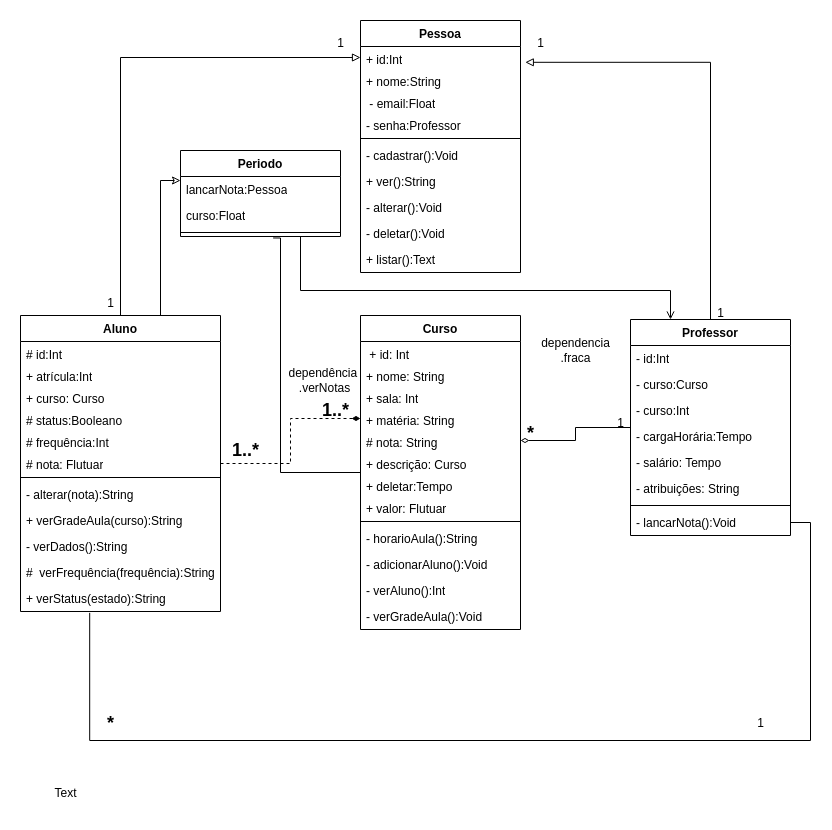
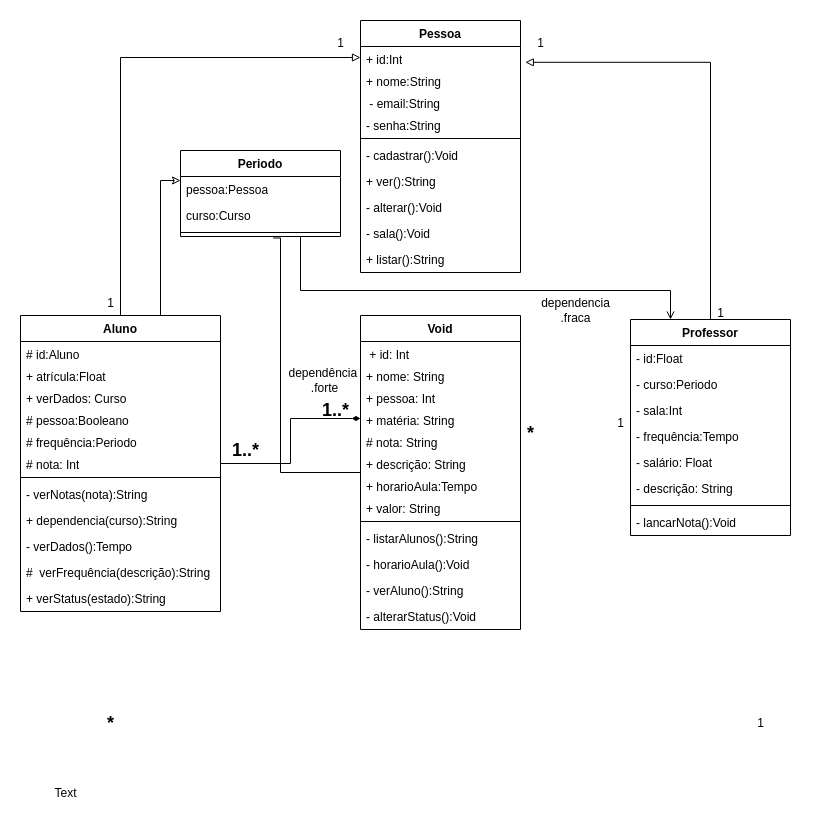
node "- email:Float": label "- email:Float" -> "- email:String"
node "- senha:Professor": label "- senha:Professor" -> "- senha:String"
node "lancarNota:Pessoa": label "lancarNota:Pessoa" -> "pessoa:Pessoa"
node "curso:Float": label "curso:Float" -> "curso:Curso"
node "- deletar():Void": label "- deletar():Void" -> "- sala():Void"
node "+ listar():Text": label "+ listar():Text" -> "+ listar():String"
node "Curso": label "Curso" -> "Void"
node "dependencia .fraca": moved (576, 351) -> (576, 311)
node "# id:Int": label "# id:Int" -> "# id:Aluno"
node "- id:Int": label "- id:Int" -> "- id:Float"
node "+ atrícula:Int": label "+ atrícula:Int" -> "+ atrícula:Float"
node "dependência .verNotas": label "dependência .verNotas" -> "dependência .forte"
node "- curso:Curso": label "- curso:Curso" -> "- curso:Periodo"
node "+ curso: Curso": label "+ curso: Curso" -> "+ verDados: Curso"
node "+ sala: Int": label "+ sala: Int" -> "+ pessoa: Int"
node "- curso:Int": label "- curso:Int" -> "- sala:Int"
node "# status:Booleano": label "# status:Booleano" -> "# pessoa:Booleano"
edge "Professor" -> "# nota: String": removed
node "- cargaHorária:Tempo": label "- cargaHorária:Tempo" -> "- frequência:Tempo"
node "# frequência:Int": label "# frequência:Int" -> "# frequência:Periodo"
edge "Aluno" -> "+ matéria: String": style dashed -> solid
node "- salário: Tempo": label "- salário: Tempo" -> "- salário: Float"
node "# nota: Flutuar": label "# nota: Flutuar" -> "# nota: Int"
node "+ descrição: Curso": label "+ descrição: Curso" -> "+ descrição: String"
node "+ deletar:Tempo": label "+ deletar:Tempo" -> "+ horarioAula:Tempo"
node "- atribuições: String": label "- atribuições: String" -> "- descrição: String"
node "- alterar(nota):String": label "- alterar(nota):String" -> "- verNotas(nota):String"
node "+ valor: Flutuar": label "+ valor: Flutuar" -> "+ valor: String"
node "+ verGradeAula(curso):String": label "+ verGradeAula(curso):String" -> "+ dependencia(curso):String"
node "- horarioAula():String": label "- horarioAula():String" -> "- listarAlunos():String"
node "- verDados():String": label "- verDados():String" -> "- verDados():Tempo"
node "- adicionarAluno():Void": label "- adicionarAluno():Void" -> "- horarioAula():Void"
node "# verFrequência(frequência):String": label "# verFrequência(frequência):String" -> "# verFrequência(descrição):String"
node "- verAluno():Int": label "- verAluno():Int" -> "- verAluno():String"
node "- verGradeAula():Void": label "- verGradeAula():Void" -> "- alterarStatus():Void"
edge "- lancarNota():Void" -- "+ verStatus(estado):String": removed
